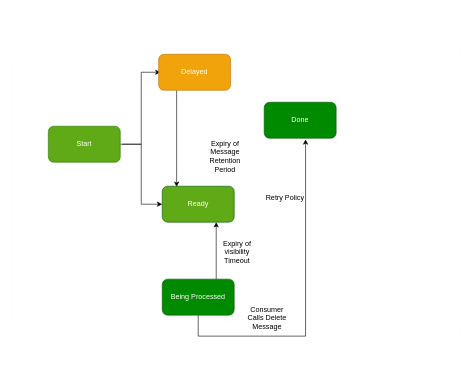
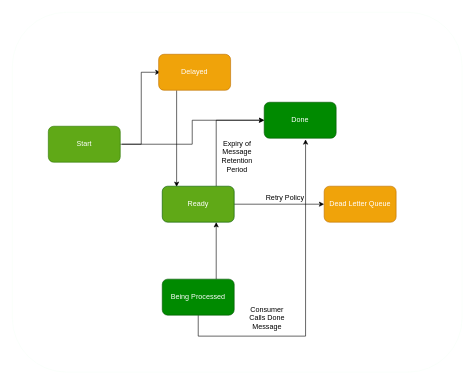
edge "Ready" -> "Done": added
node "Expiry of Message Retention Period": moved (225, 156) -> (237, 156)
edge "Start" -> "Ready": now "Start" -> "Done"
edge "Ready" -> "Dead Letter Queue": added
node "Dead Letter Queue": added
node "Expiry of visibility Timeout": removed
node "Consumer Calls Delete Message": label "Consumer Calls Delete Message" -> "Consumer Calls Done Message"
